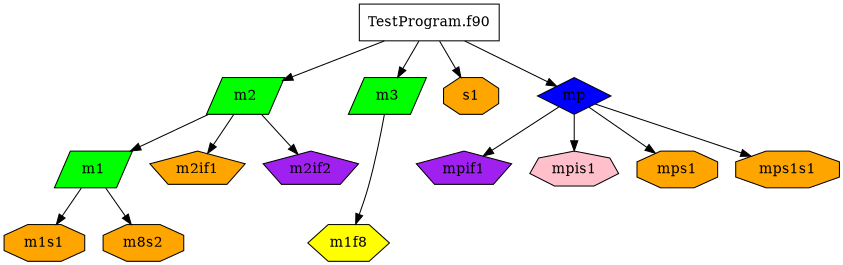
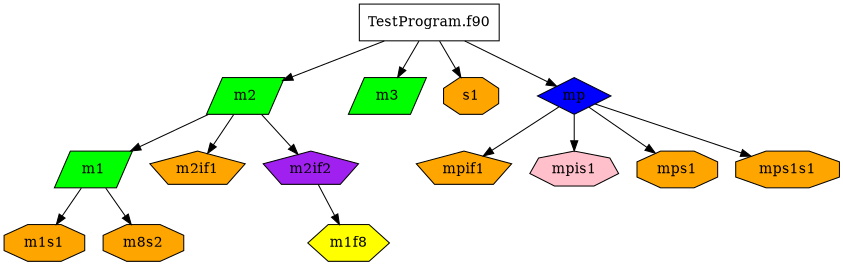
edge "m3" -> "m1f8": now "m2if2" -> "m1f8"
node "mpif1": fillcolor purple -> orange
